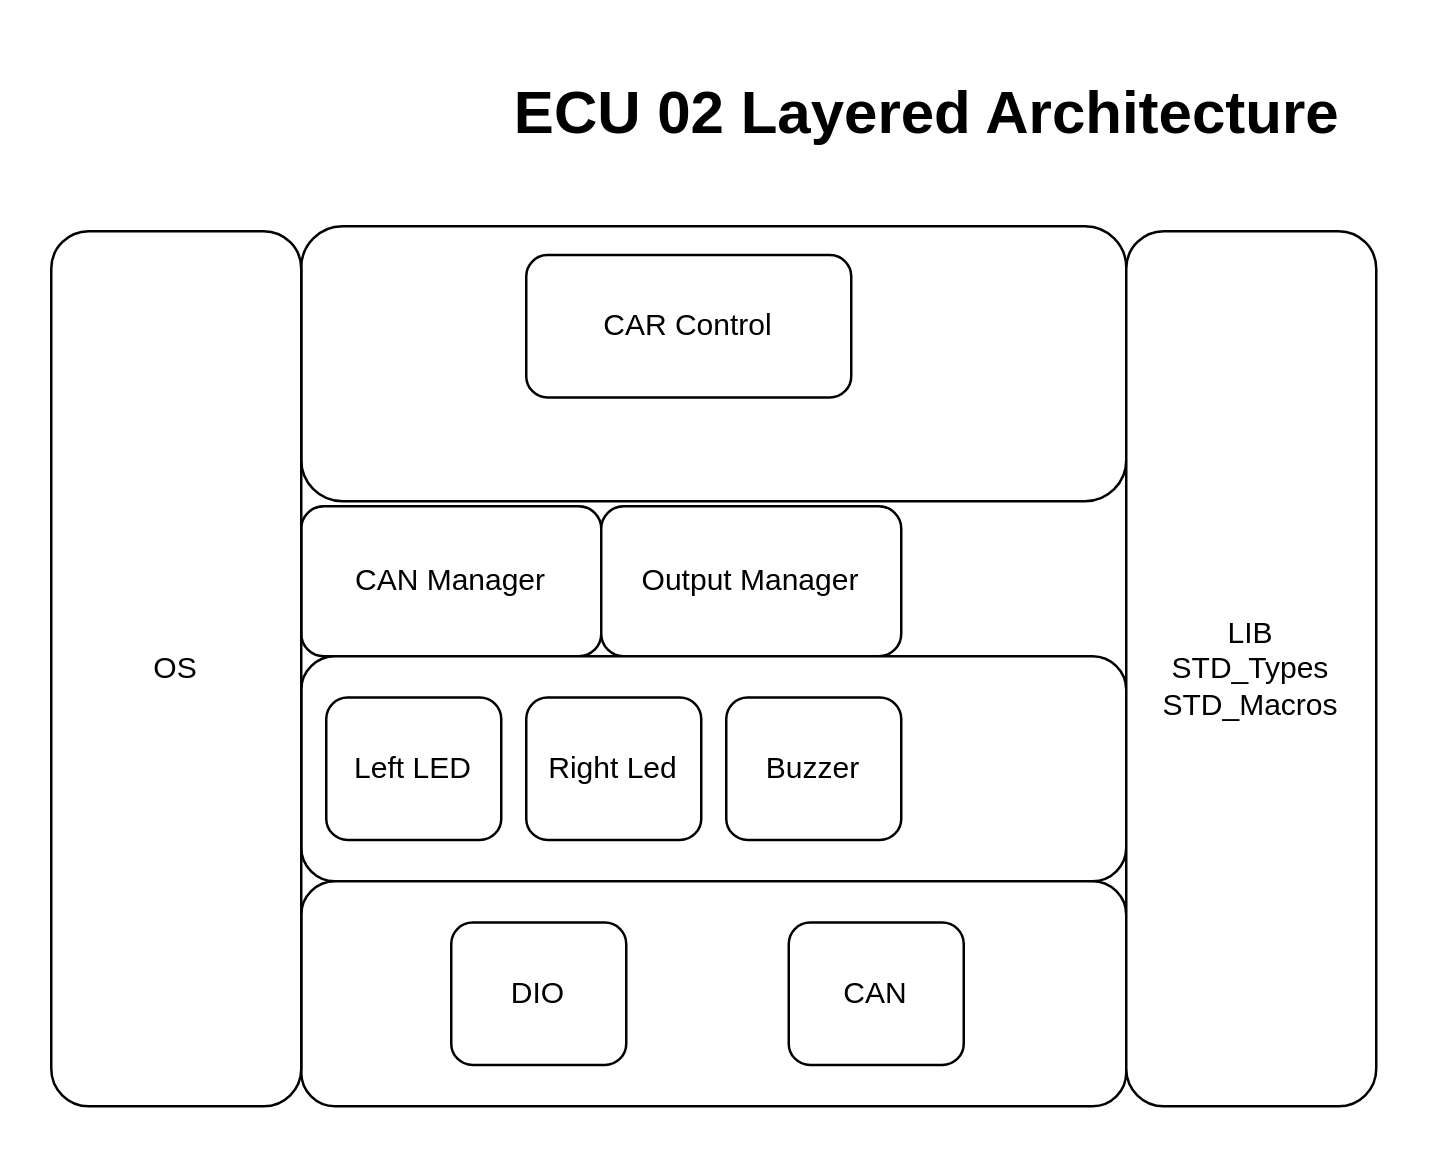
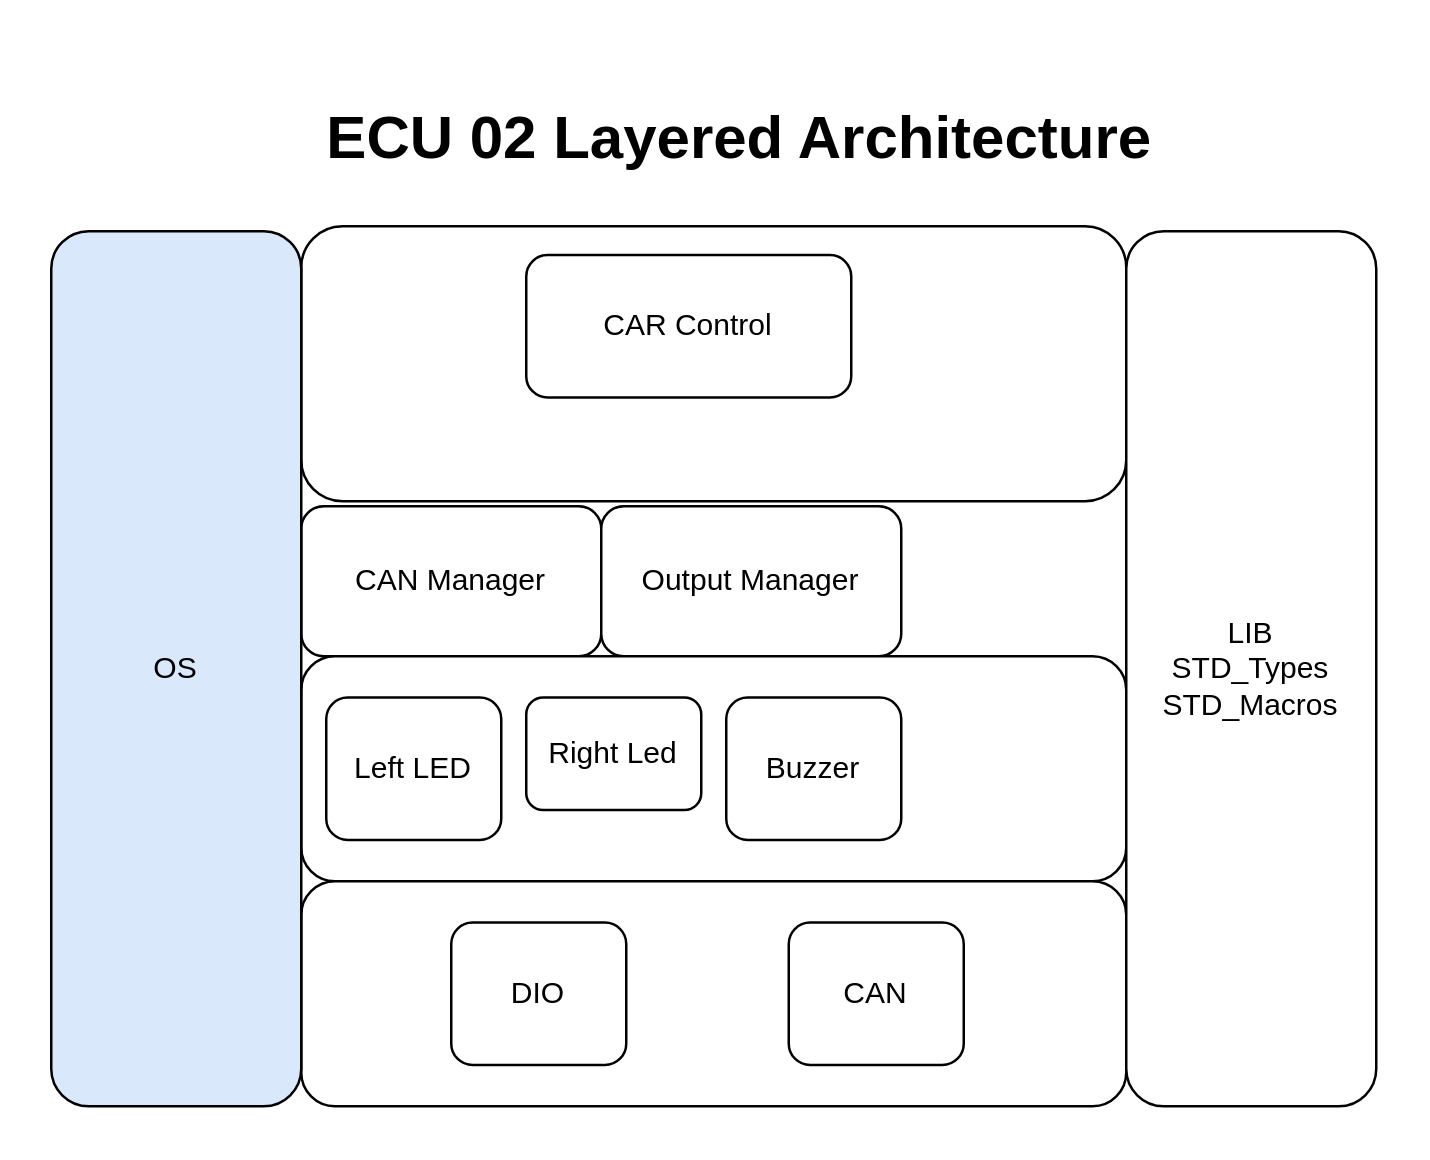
node "ECU 02 Layered Architecture": moved (926, 114) -> (739, 139)
node "OS": fillcolor #ffffff -> #dae8fc
node "Right Led": size 175x143 -> 175x113
